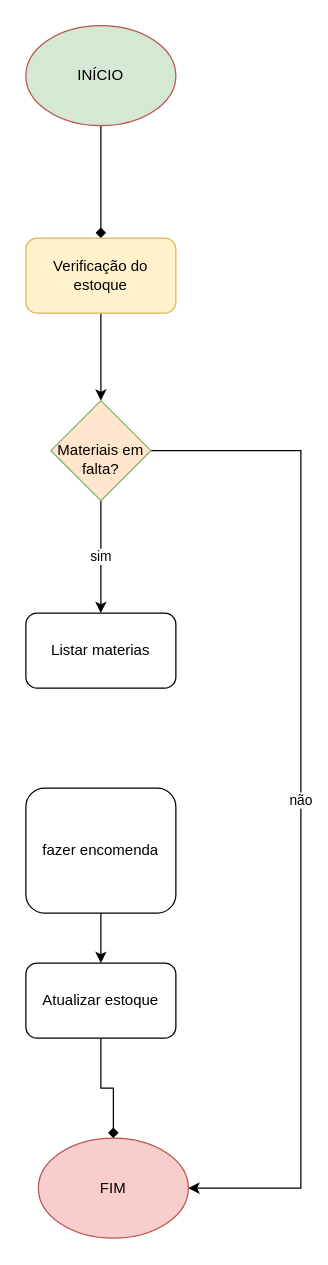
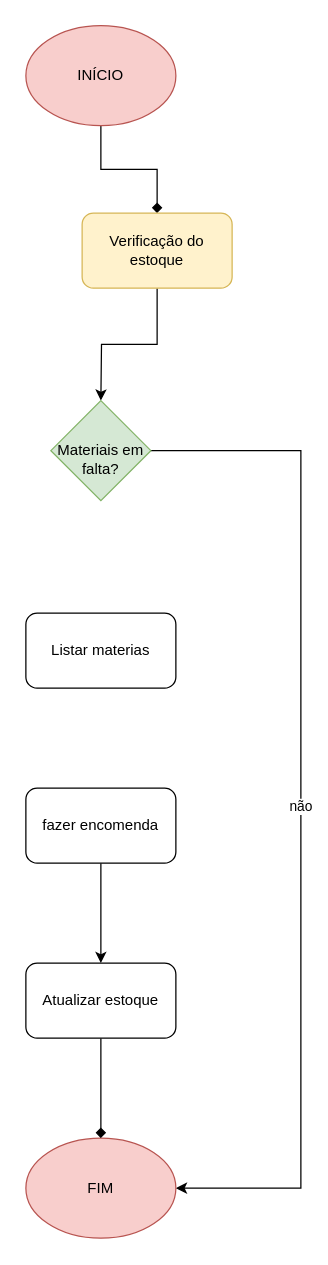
node "INÍCIO": fillcolor #d5e8d4 -> #f8cecc
node "Verificação do estoque": moved (101, 276) -> (157, 251)
node "Materiais em falta?": fillcolor #ffe6cc -> #d5e8d4
edge "Materiais em falta?" -> "Listar materias": removed, label "sim"
node "fazer encomenda": size 150x125 -> 150x75
node "FIM": moved (113, 1188) -> (101, 1188)
